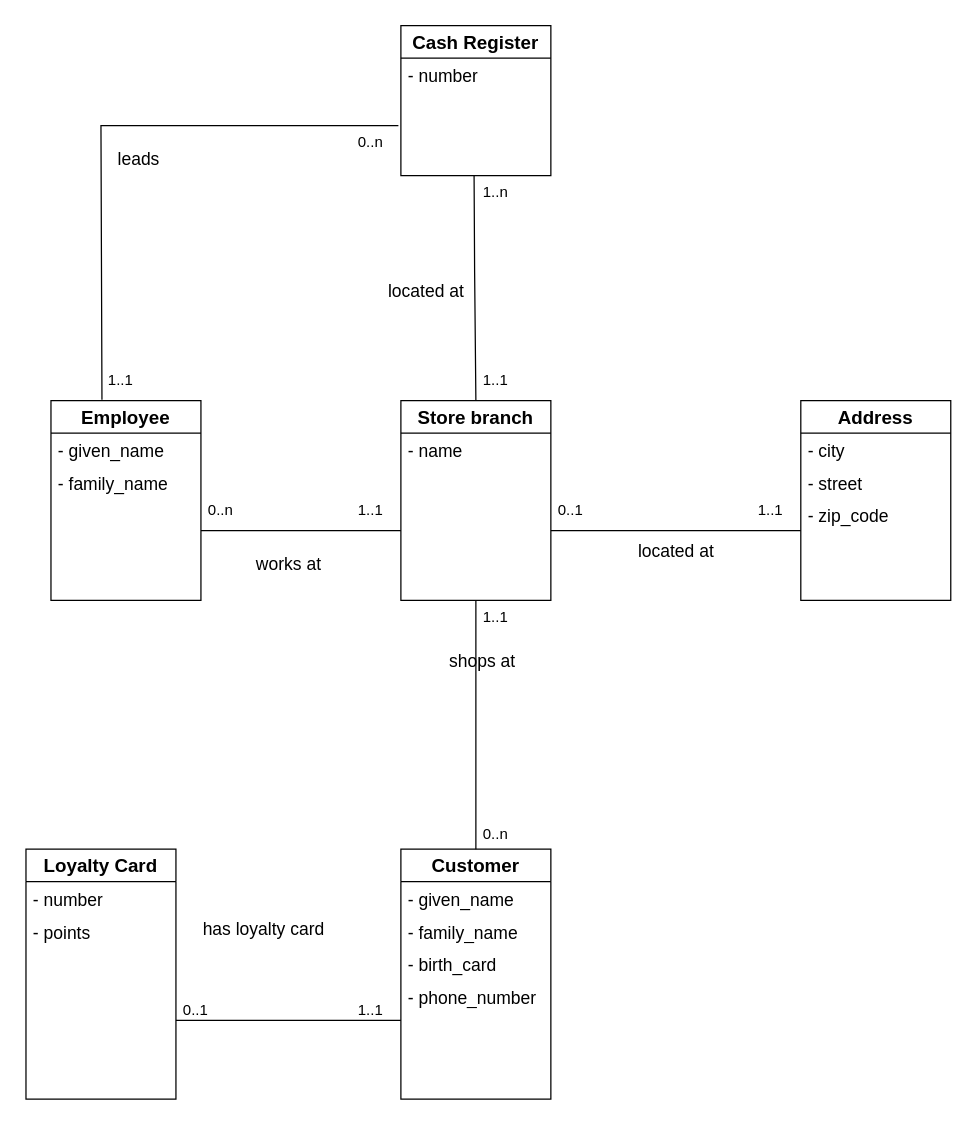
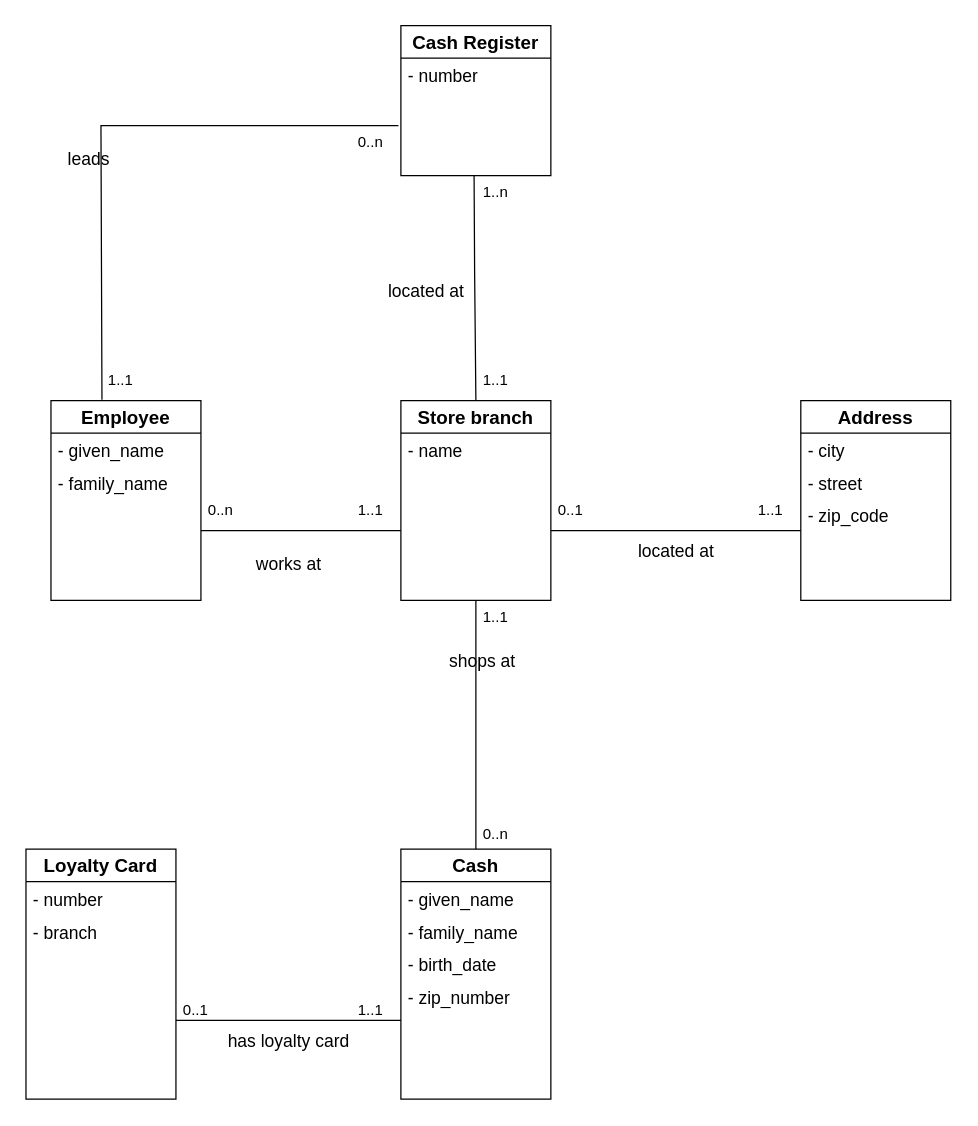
node "leads": moved (138, 159) -> (88, 159)
node "Customer": label "Customer" -> "Cash"
node "has loyalty card": moved (263, 929) -> (288, 1042)
node "- points": label "- points" -> "- branch"
node "- birth_card": label "- birth_card" -> "- birth_date"
node "- phone_number": label "- phone_number" -> "- zip_number"
